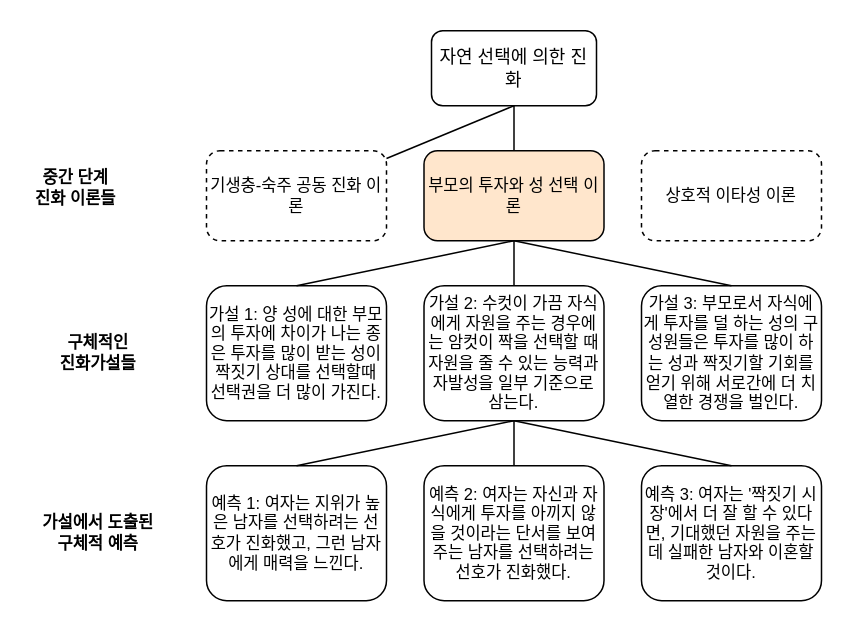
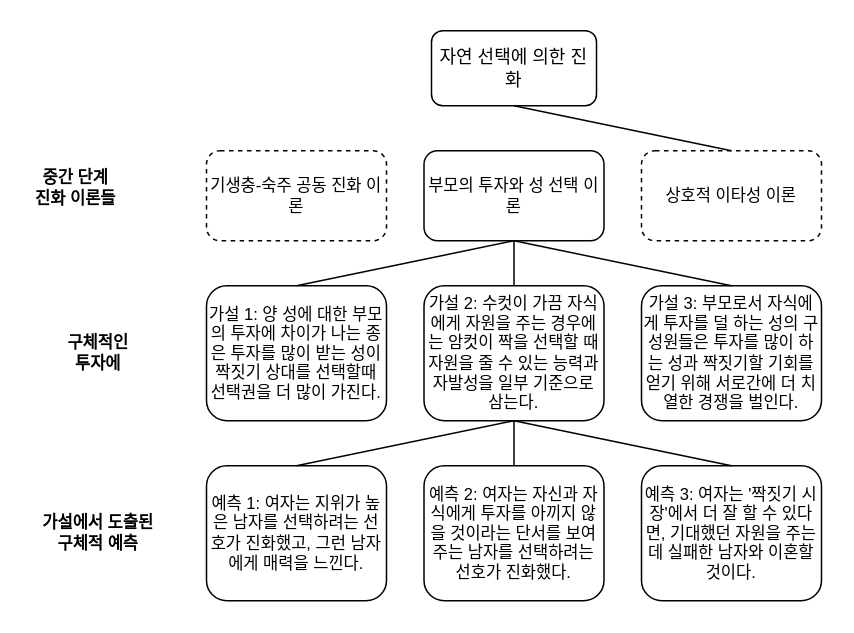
edge "자연 선택에 의한 진화" -- "부모의 투자와 성 선택 이론": removed
edge "자연 선택에 의한 진화" -- "기생충-숙주 공동 진화 이론": now "자연 선택에 의한 진화" -- "상호적 이타성 이론"
node "부모의 투자와 성 선택 이론": fillcolor #ffe6cc -> #ffffff
node "구체적인 진화가설들": label "구체적인 진화가설들" -> "구체적인 투자에"
